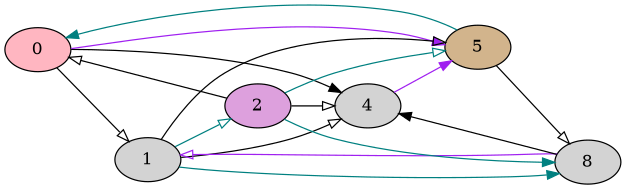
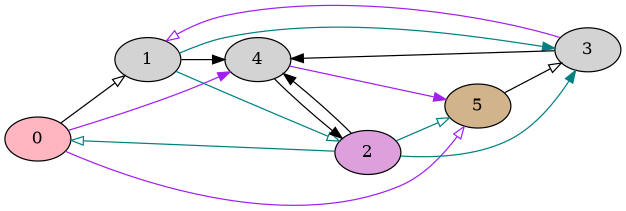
edge "5" -> "0": removed
edge "0" -> "5": arrowhead normal -> onormal
edge "1" -> "5": removed
edge "0" -> "4": color black -> purple
edge "2" -> "0": color black -> teal
edge "4" -> "2": added
edge "2" -> "4": arrowhead onormal -> normal
edge "1" -> "4": arrowhead onormal -> normal
node "8": label "8" -> "3"
